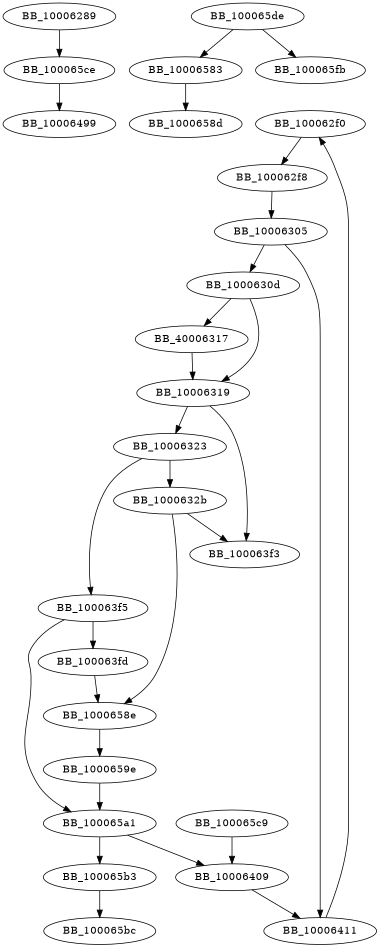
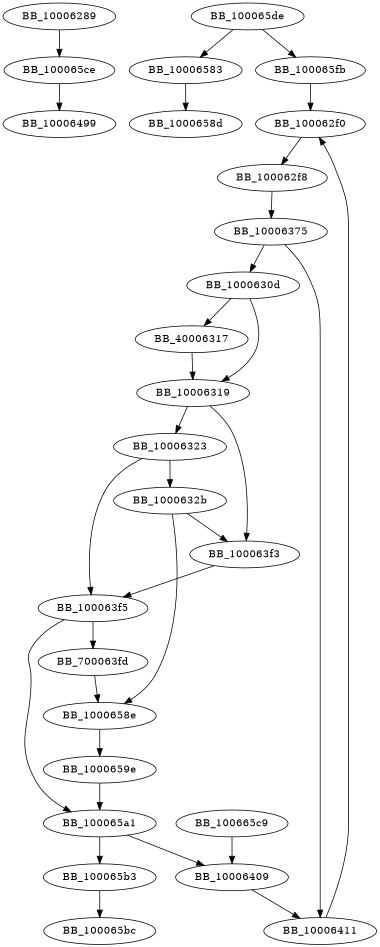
edge "BB_100065fb" -> "BB_100062f0": added
node "BB_10006305": label "BB_10006305" -> "BB_10006375"
edge "BB_100063f3" -> "BB_100063f5": added
node "BB_100063fd": label "BB_100063fd" -> "BB_700063fd"
node "BB_100065c9": label "BB_100065c9" -> "BB_100665c9"
